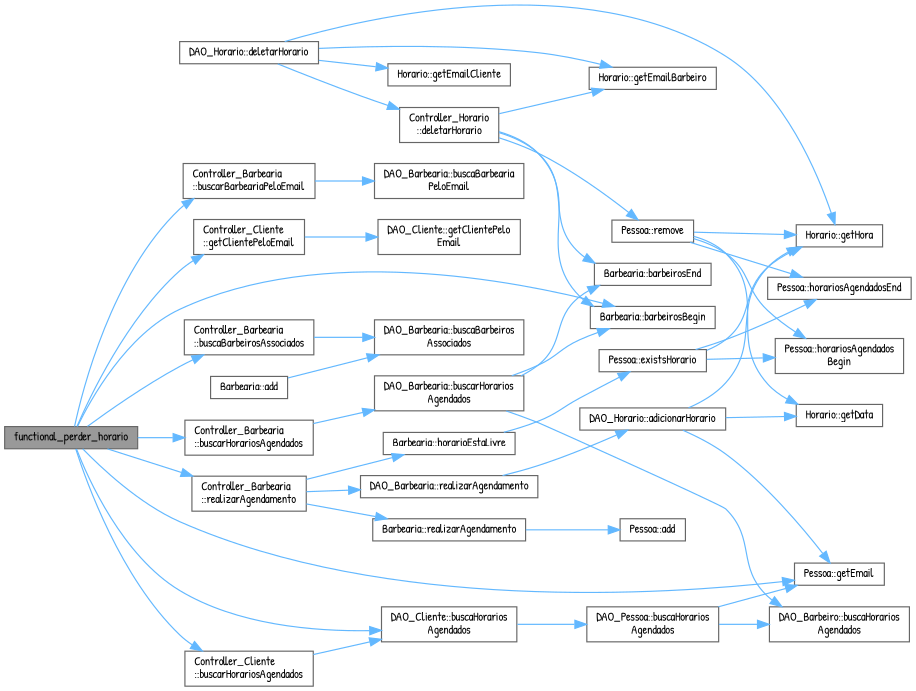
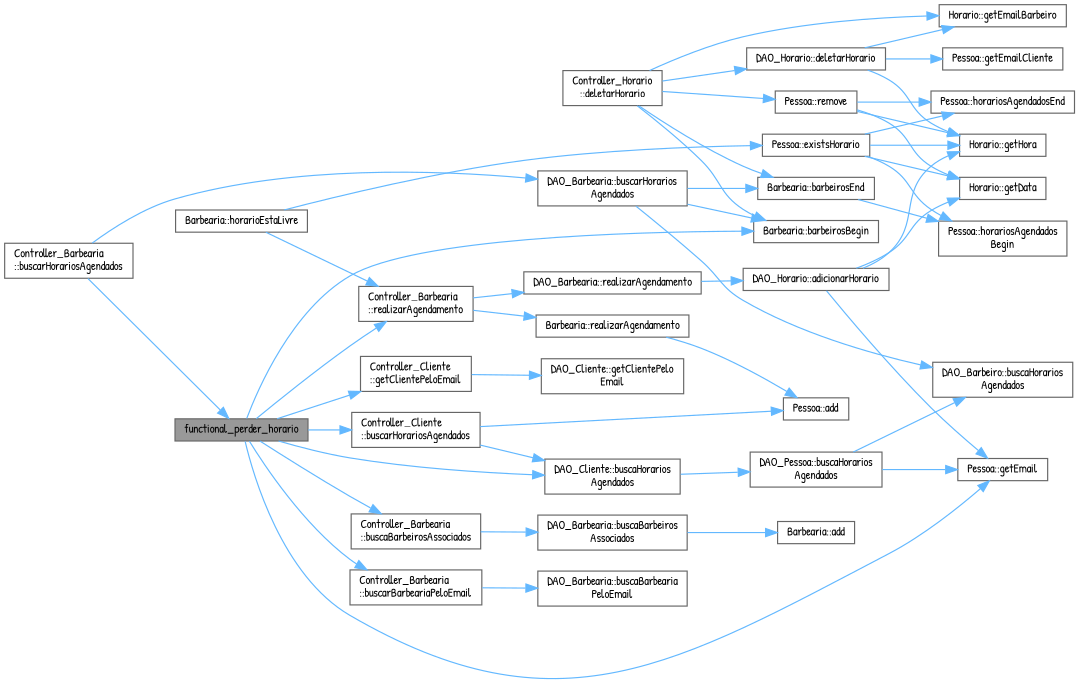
node "Horario::getEmailCliente": label "Horario::getEmailCliente" -> "Pessoa::getEmailCliente"
edge "DAO_Horario::deletarHorario" -> "Controller_Horario ::deletarHorario": reversed
edge "Pessoa::existsHorario" -> "Horario::getData": added
edge "Pessoa::remove" -> "Pessoa::horariosAgendados Begin": now "Barbearia::barbeirosEnd" -> "Pessoa::horariosAgendados Begin"
edge "Barbearia::add" -> "DAO_Barbearia::buscaBarbeiros Associados": reversed
edge "Controller_Cliente ::buscarHorariosAgendados" -> "Pessoa::add": added
edge "functional_perder_horario" -> "Controller_Barbearia ::buscarHorariosAgendados": reversed
edge "Controller_Barbearia ::realizarAgendamento" -> "Barbearia::horarioEstaLivre": reversed
